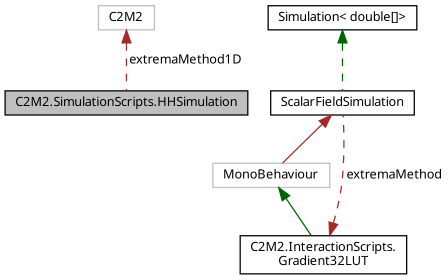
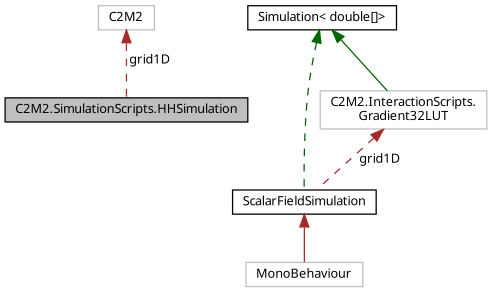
edge "C2M2.SimulationScripts.HHSimulation" -> "C2M2": label " extremaMethod1D" -> " grid1D"
edge "ScalarFieldSimulation" -> "C2M2.InteractionScripts. Gradient32LUT": label " extremaMethod" -> " grid1D"
edge "C2M2.InteractionScripts. Gradient32LUT" -> "MonoBehaviour": now "C2M2.InteractionScripts. Gradient32LUT" -> "Simulation< double[]>"
node "C2M2.InteractionScripts. Gradient32LUT": color black -> grey75
